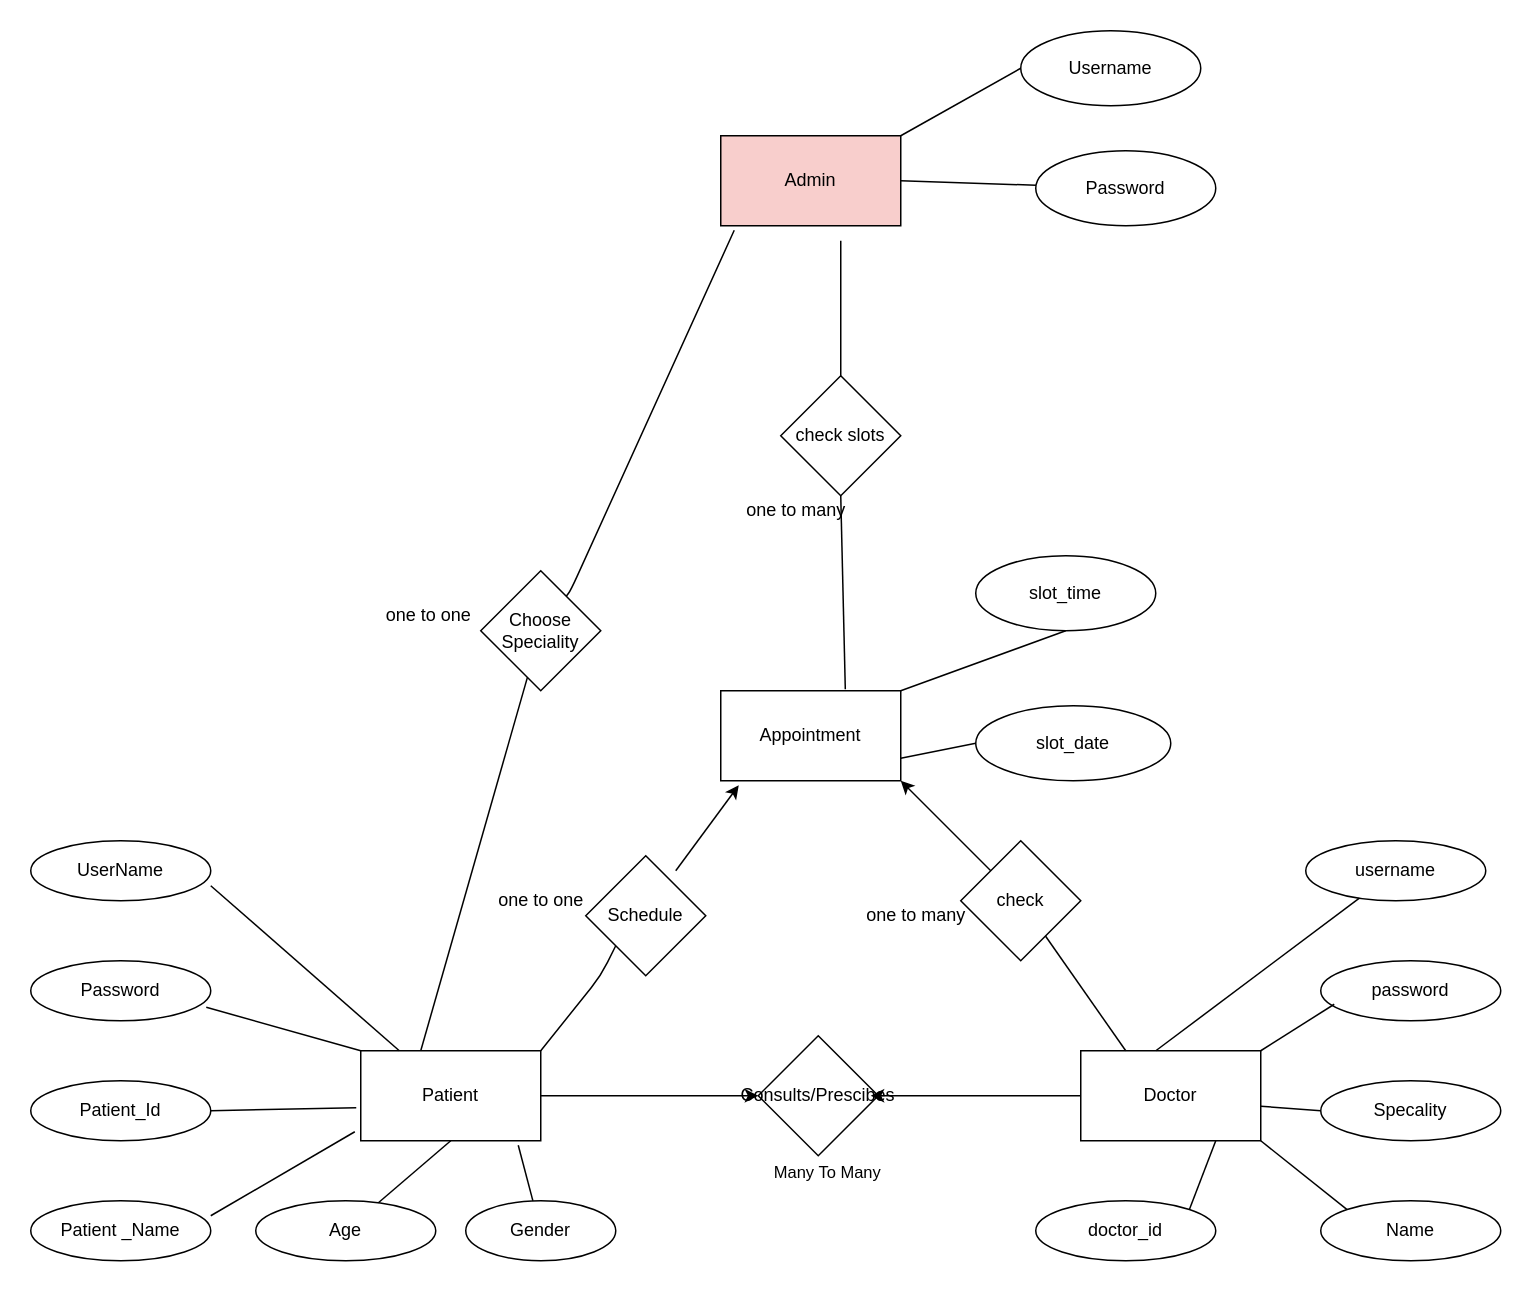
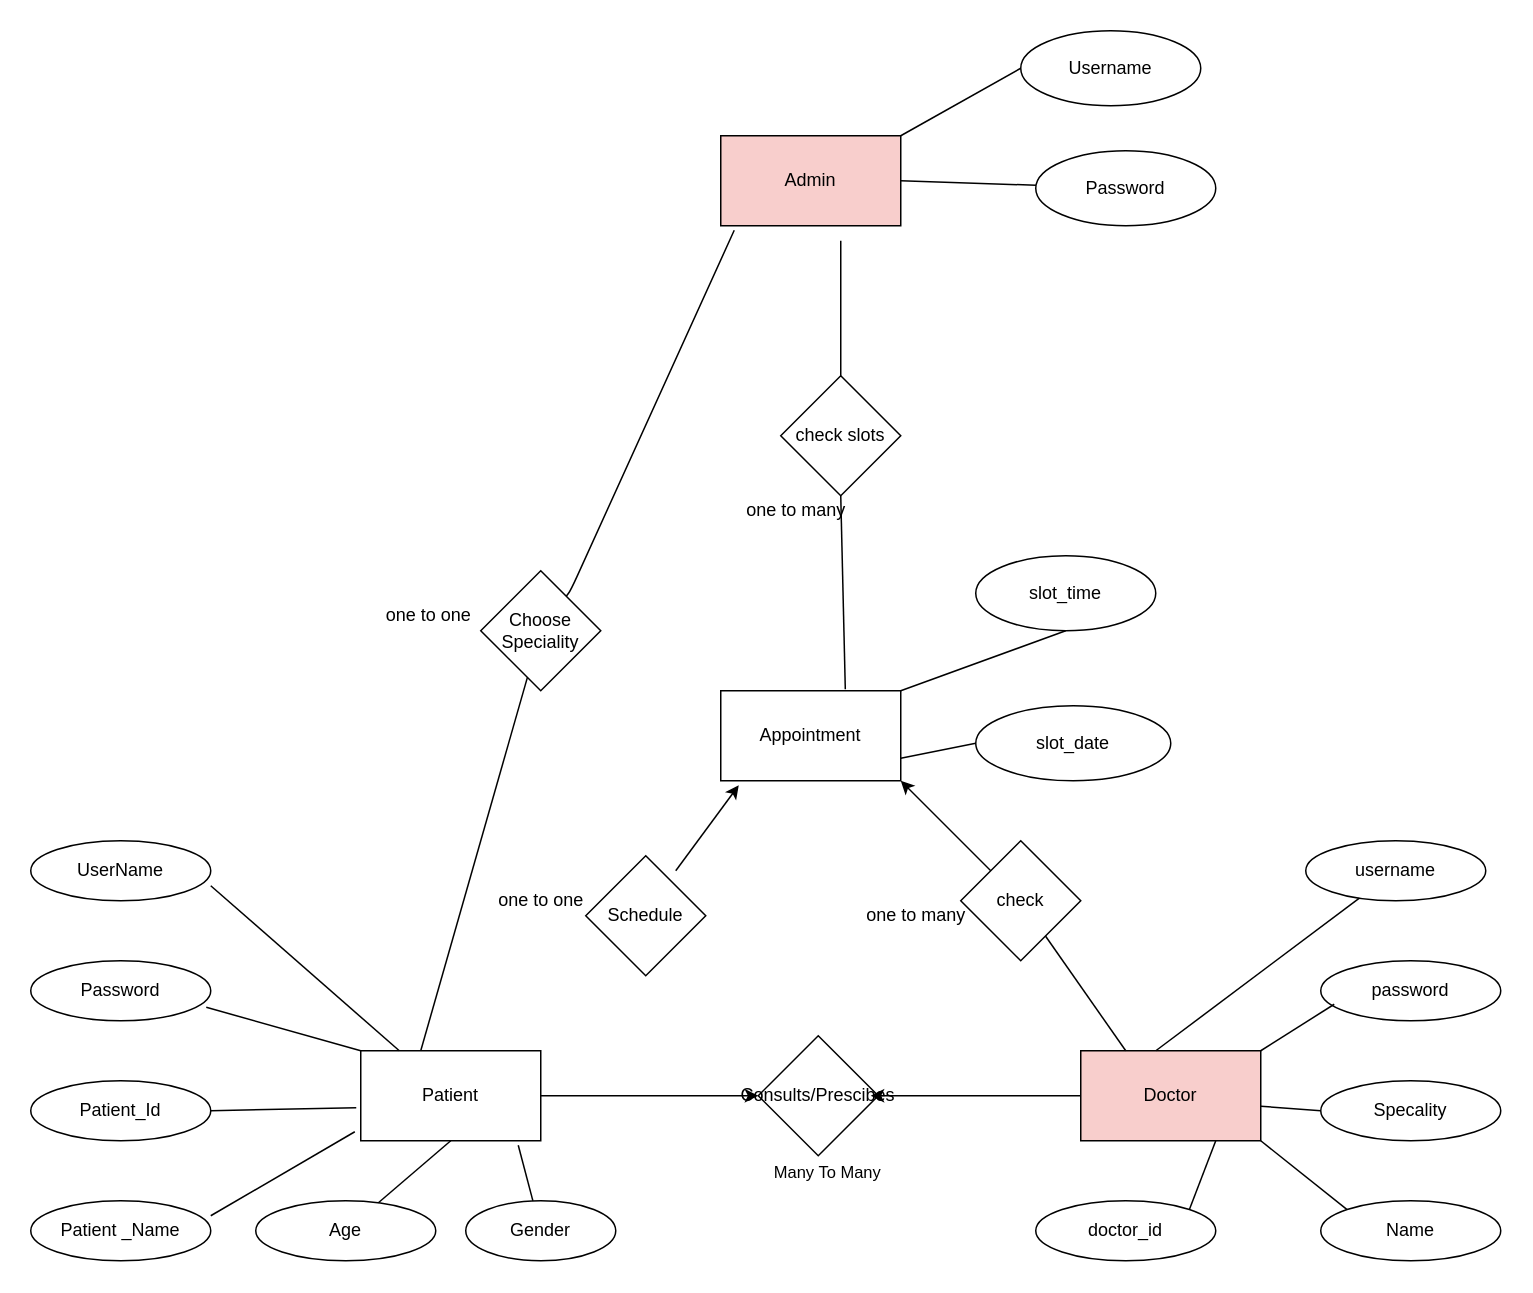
edge "Schedule" -- "Patient": removed
node "Doctor": fillcolor #ffffff -> #f8cecc
